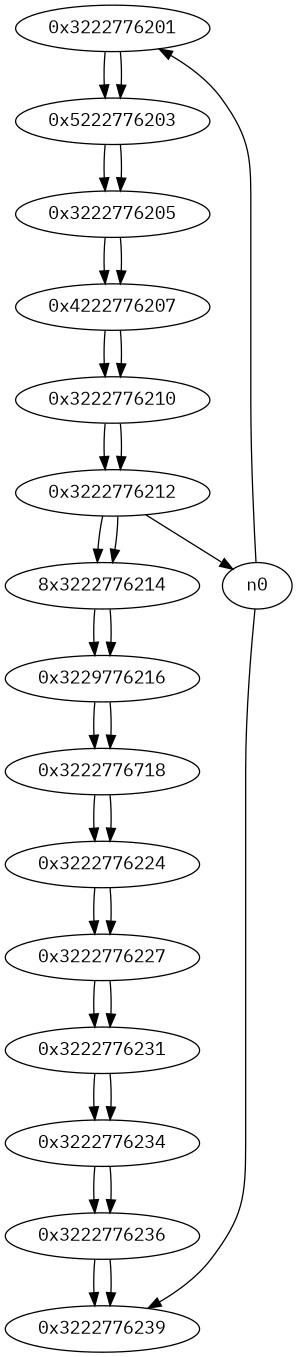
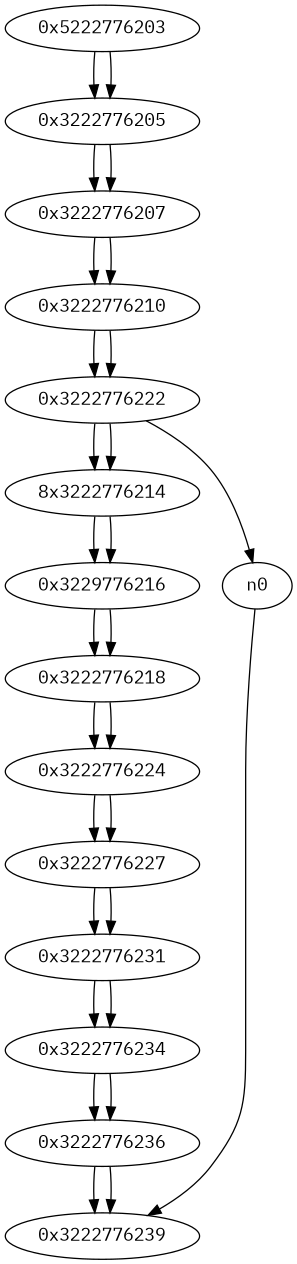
node "0x3222776201": removed
node "0x4222776207": label "0x4222776207" -> "0x3222776207"
node "0x3222776212": label "0x3222776212" -> "0x3222776222"
node "0x3222776718": label "0x3222776718" -> "0x3222776218"
